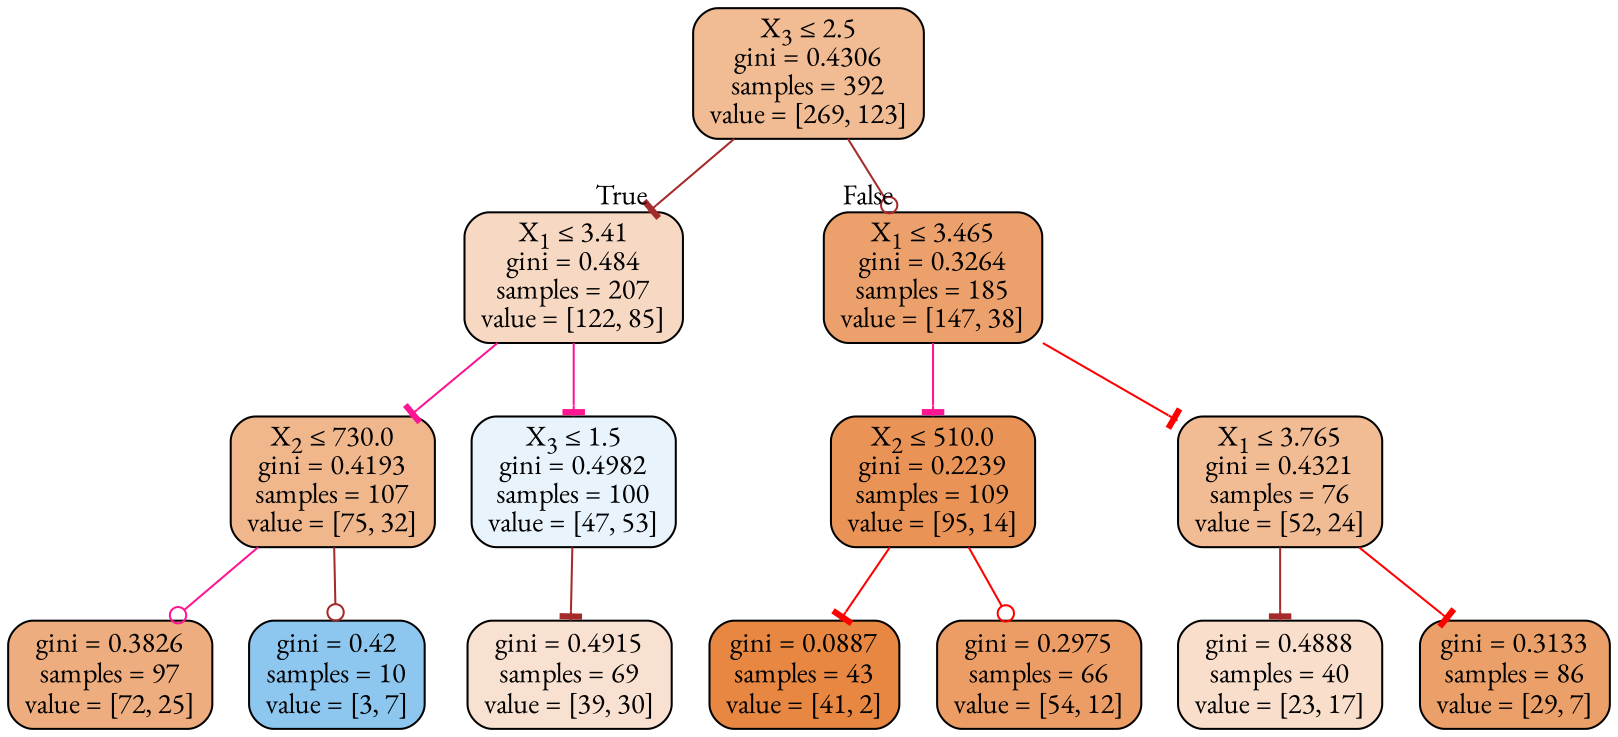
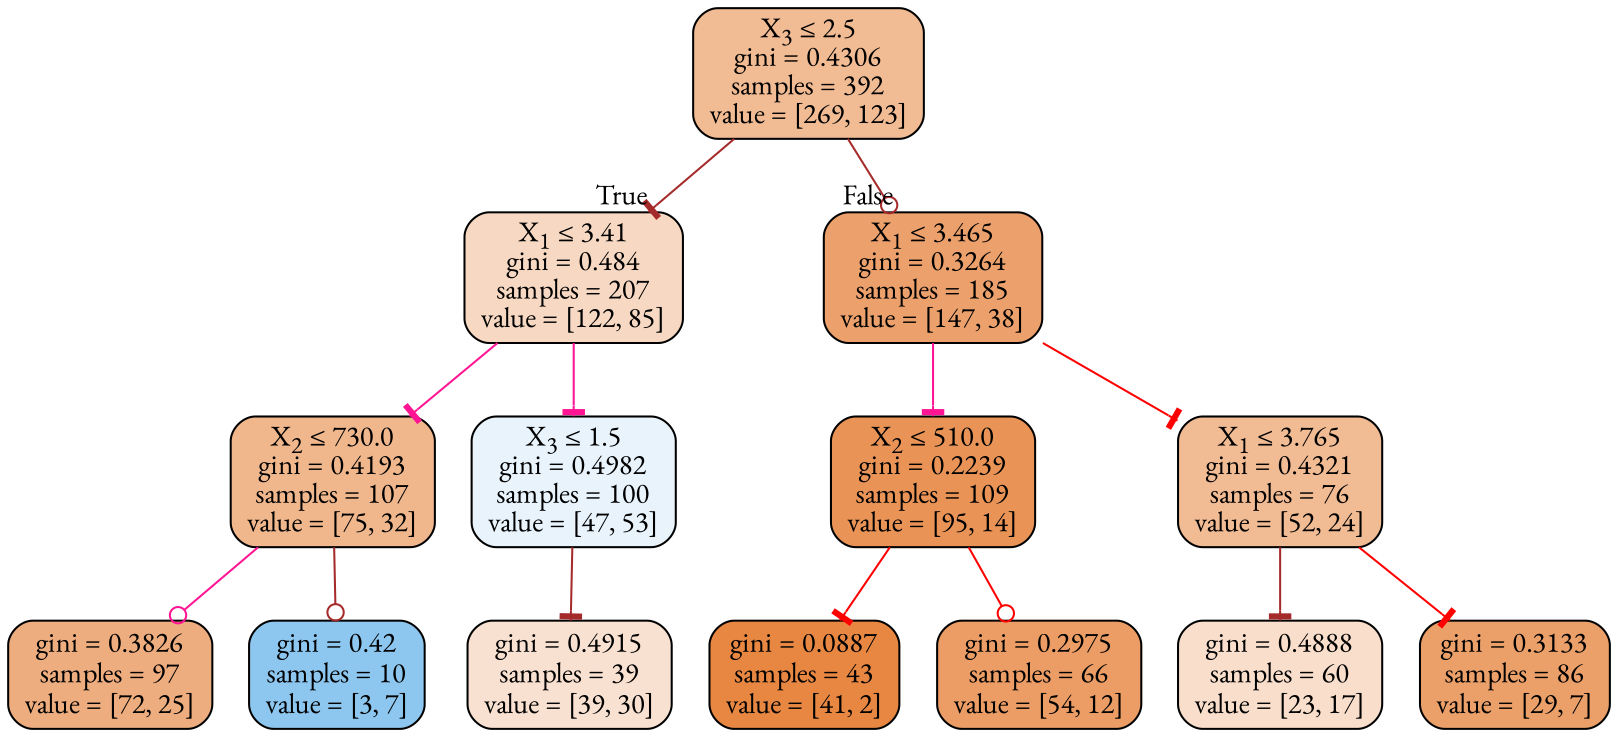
node "gini = 0.4915": text "samples = 69" -> "samples = 39"
node "gini = 0.4888": text "samples = 40" -> "samples = 60"
